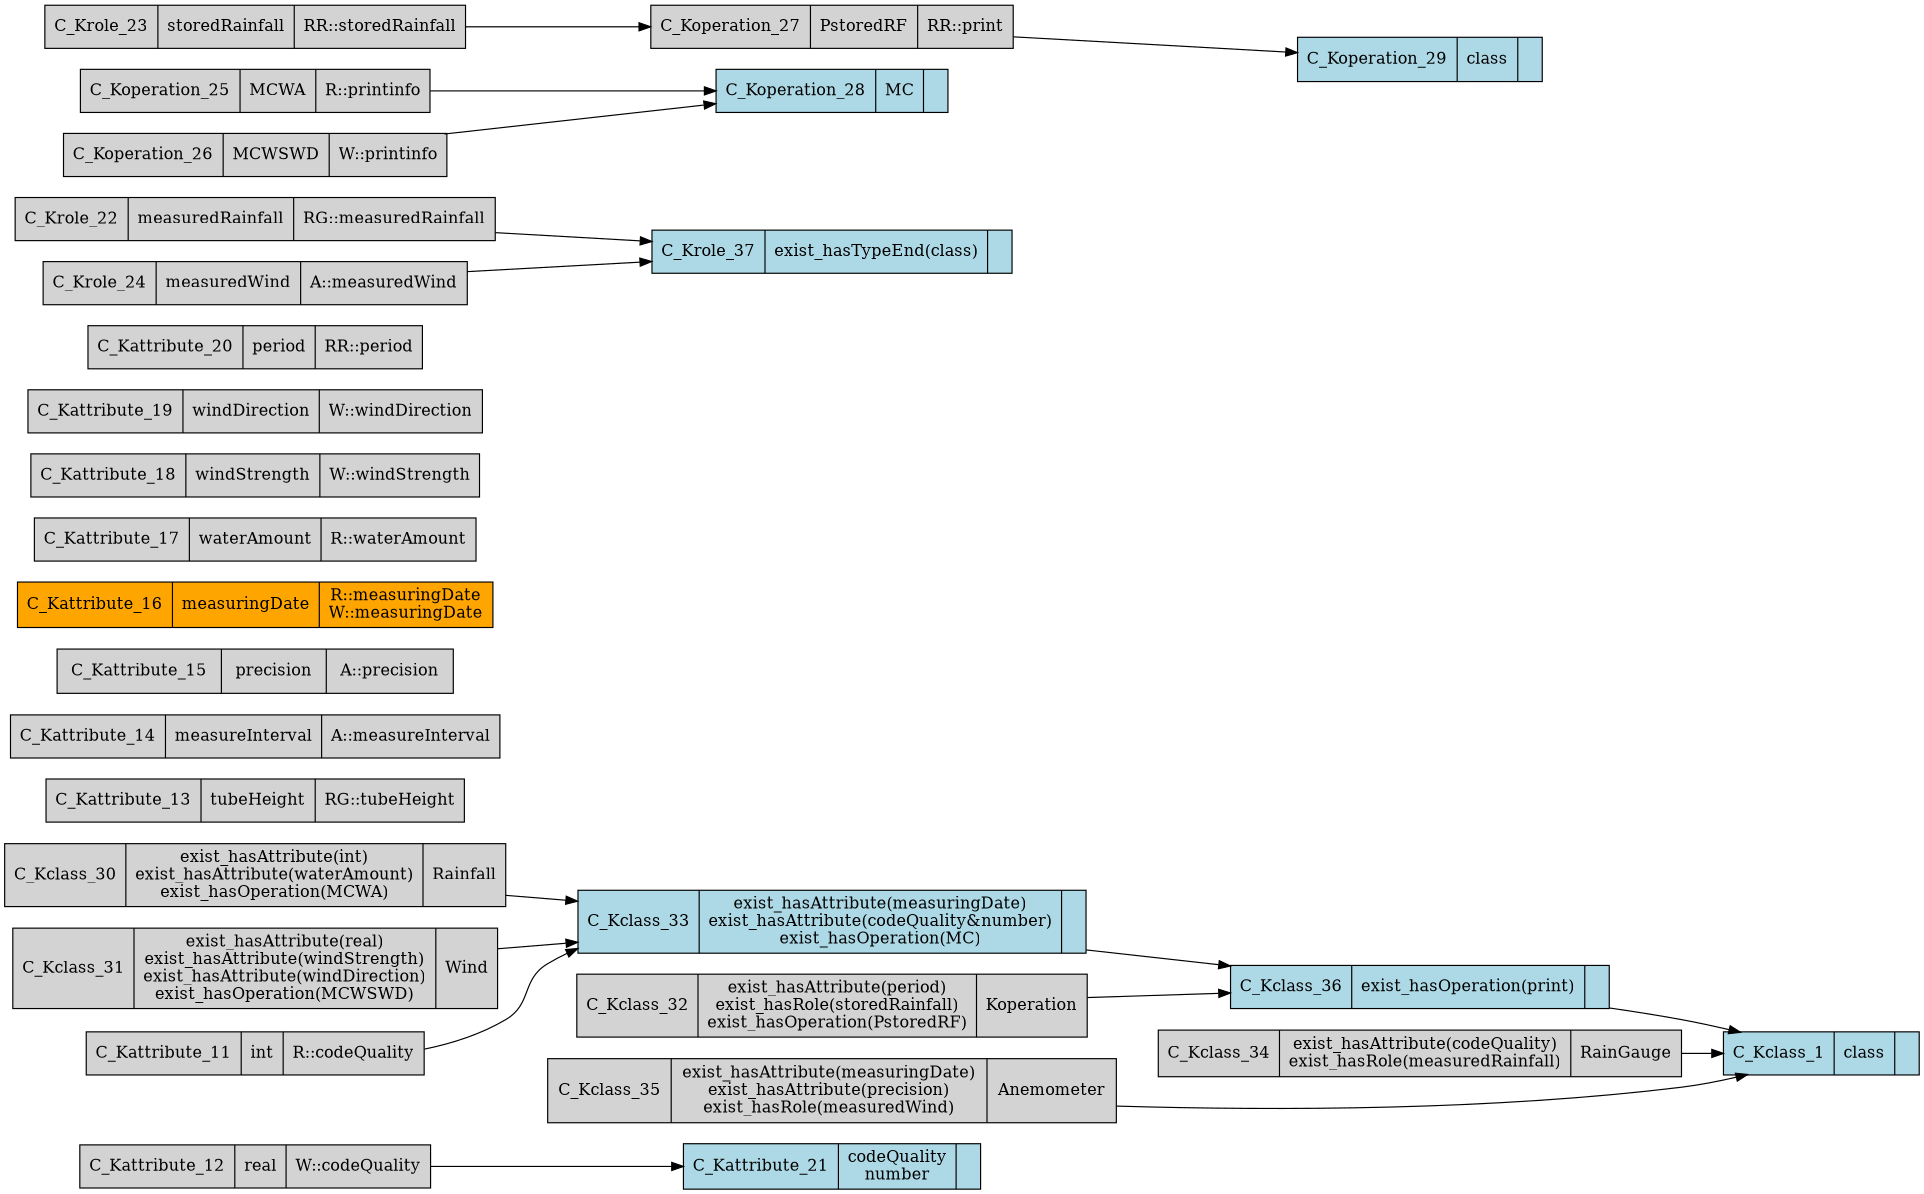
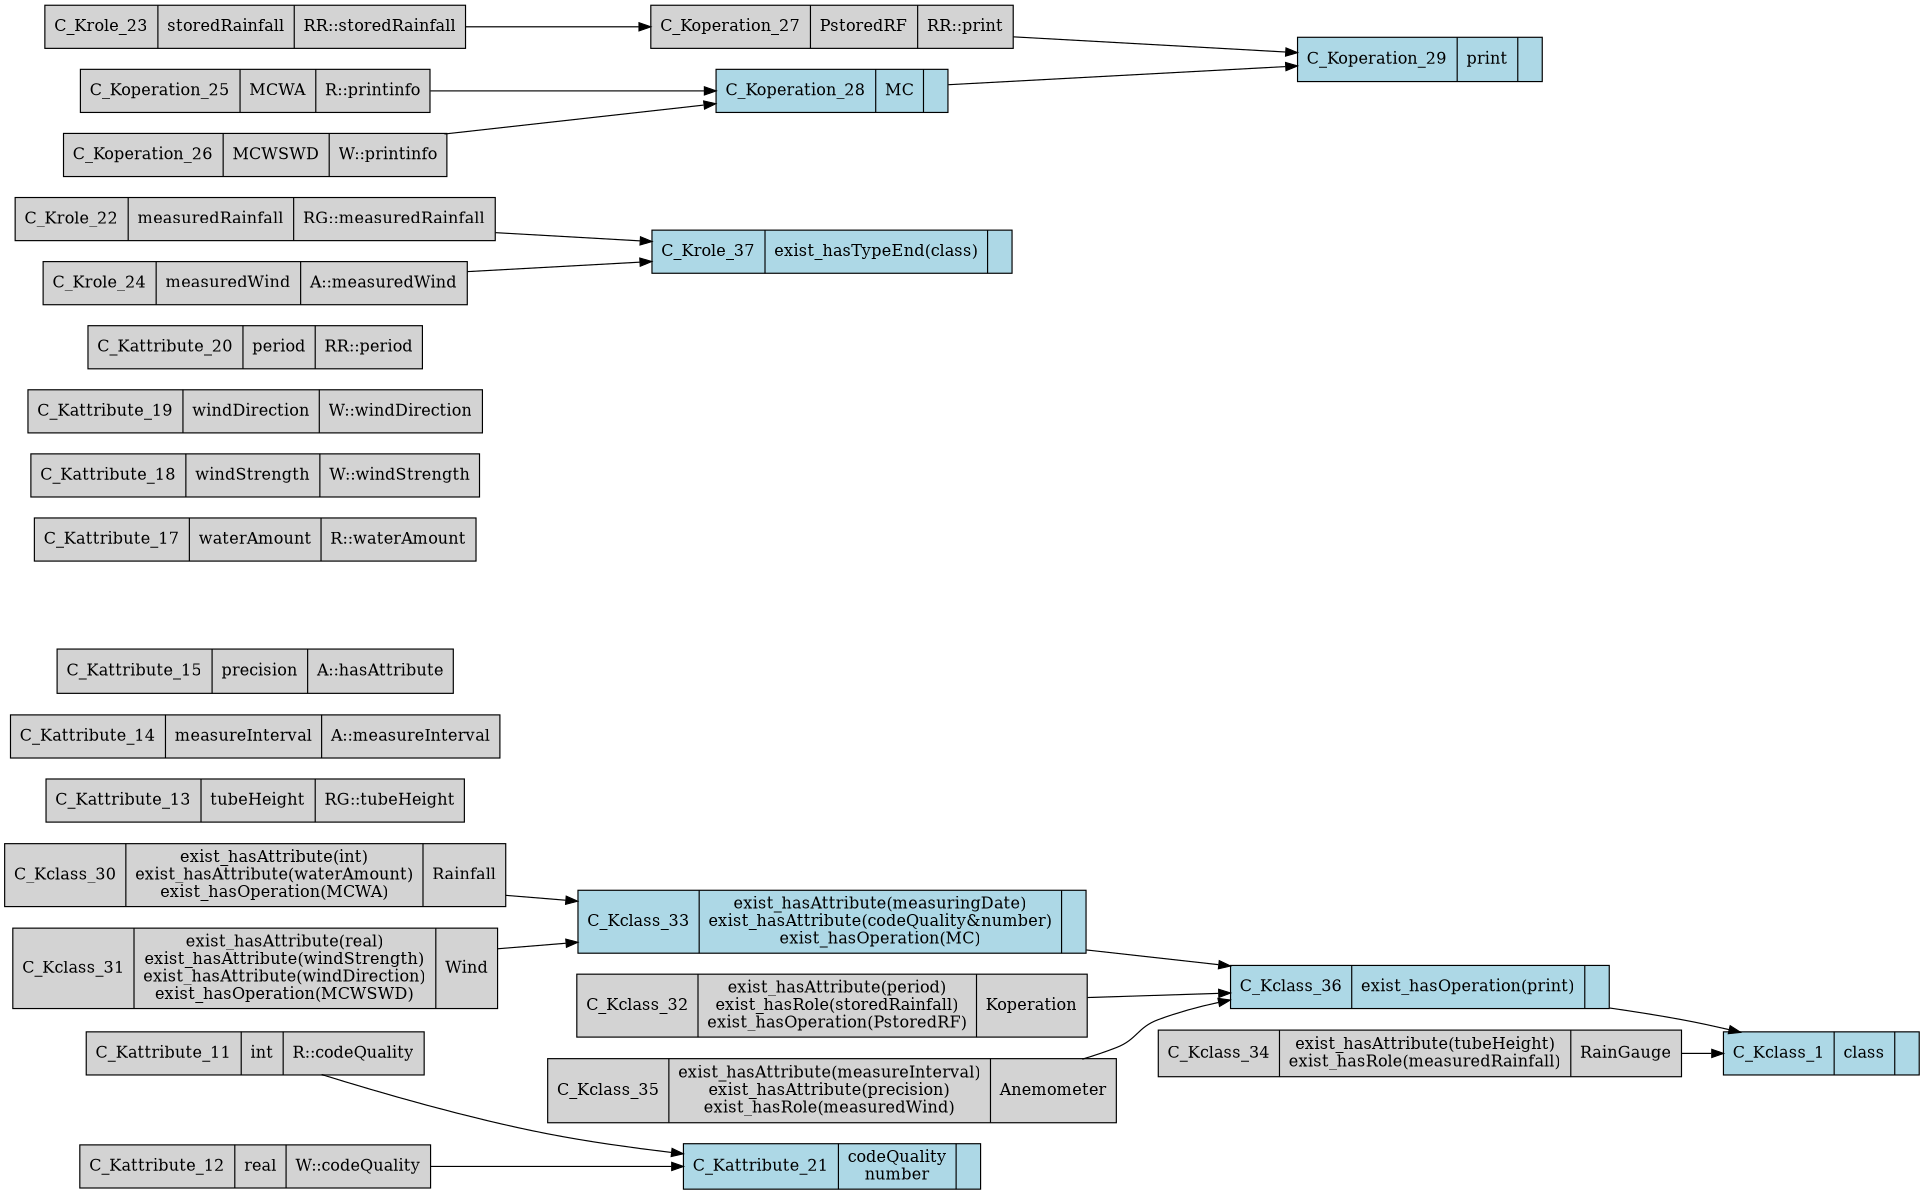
node "C_Koperation_29": text "class" -> "print"
edge "C_Koperation_28" -> "C_Koperation_29": added
node "C_Kattribute_16": removed
node "C_Kattribute_15": text "A::precision" -> "A::hasAttribute"
edge "C_Kattribute_11" -> "C_Kclass_33": now "C_Kattribute_11" -> "C_Kattribute_21"
node "C_Kclass_34": text "exist_hasAttribute(codeQuality)" -> "exist_hasAttribute(tubeHeight)"
node "C_Kclass_35": text "exist_hasAttribute(measuringDate)" -> "exist_hasAttribute(measureInterval)"
edge "C_Kclass_35" -> "C_Kclass_1": now "C_Kclass_35" -> "C_Kclass_36"
